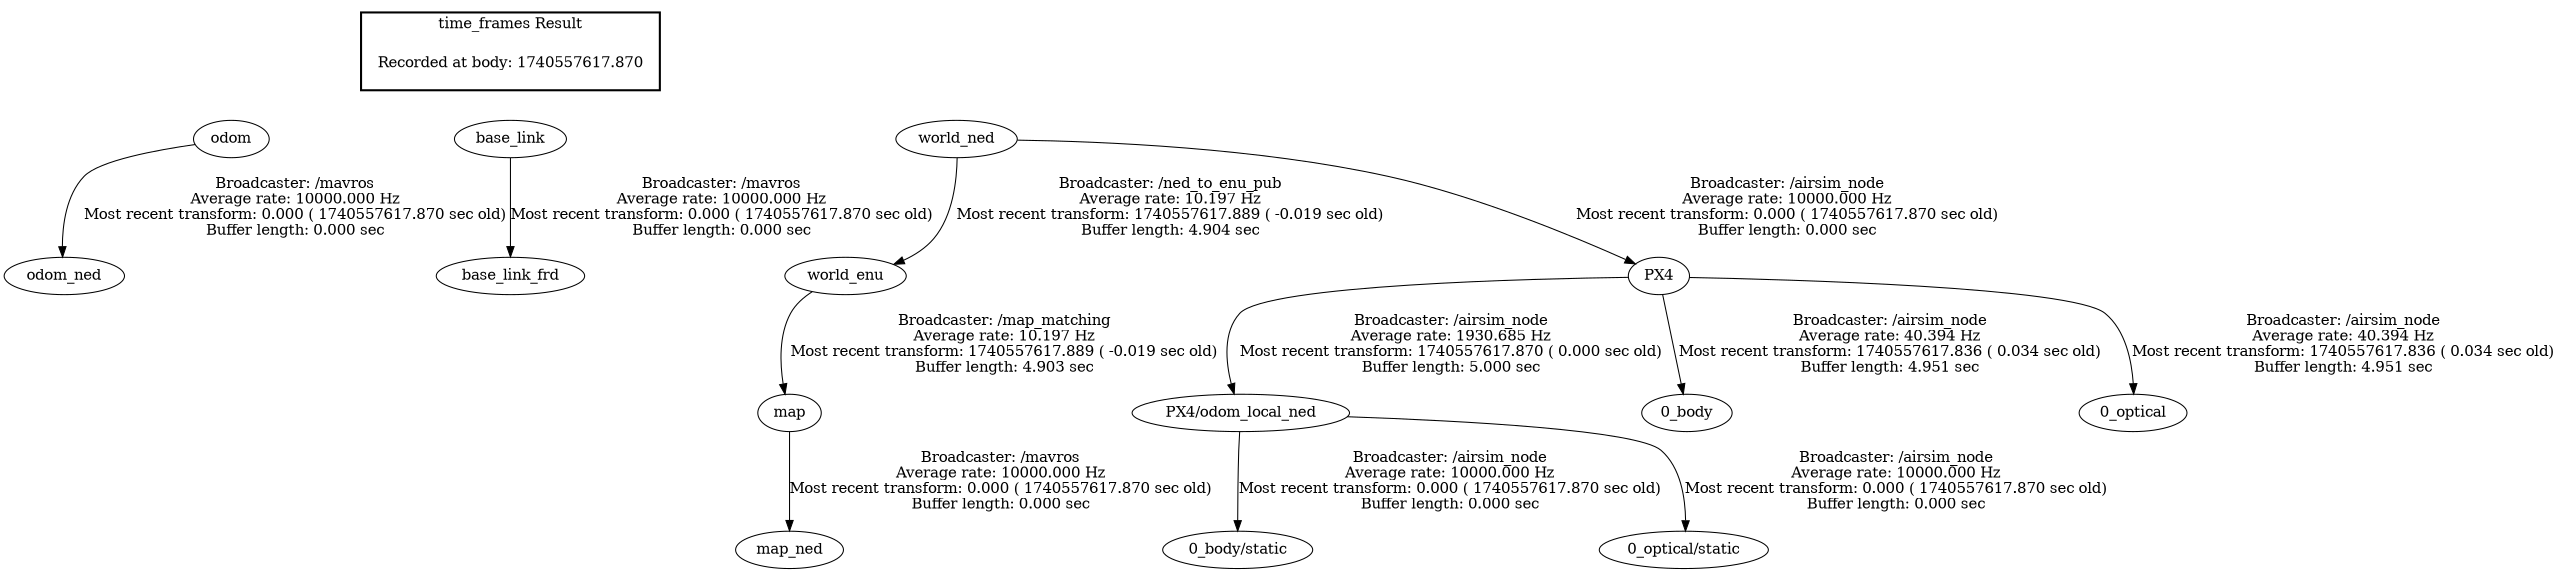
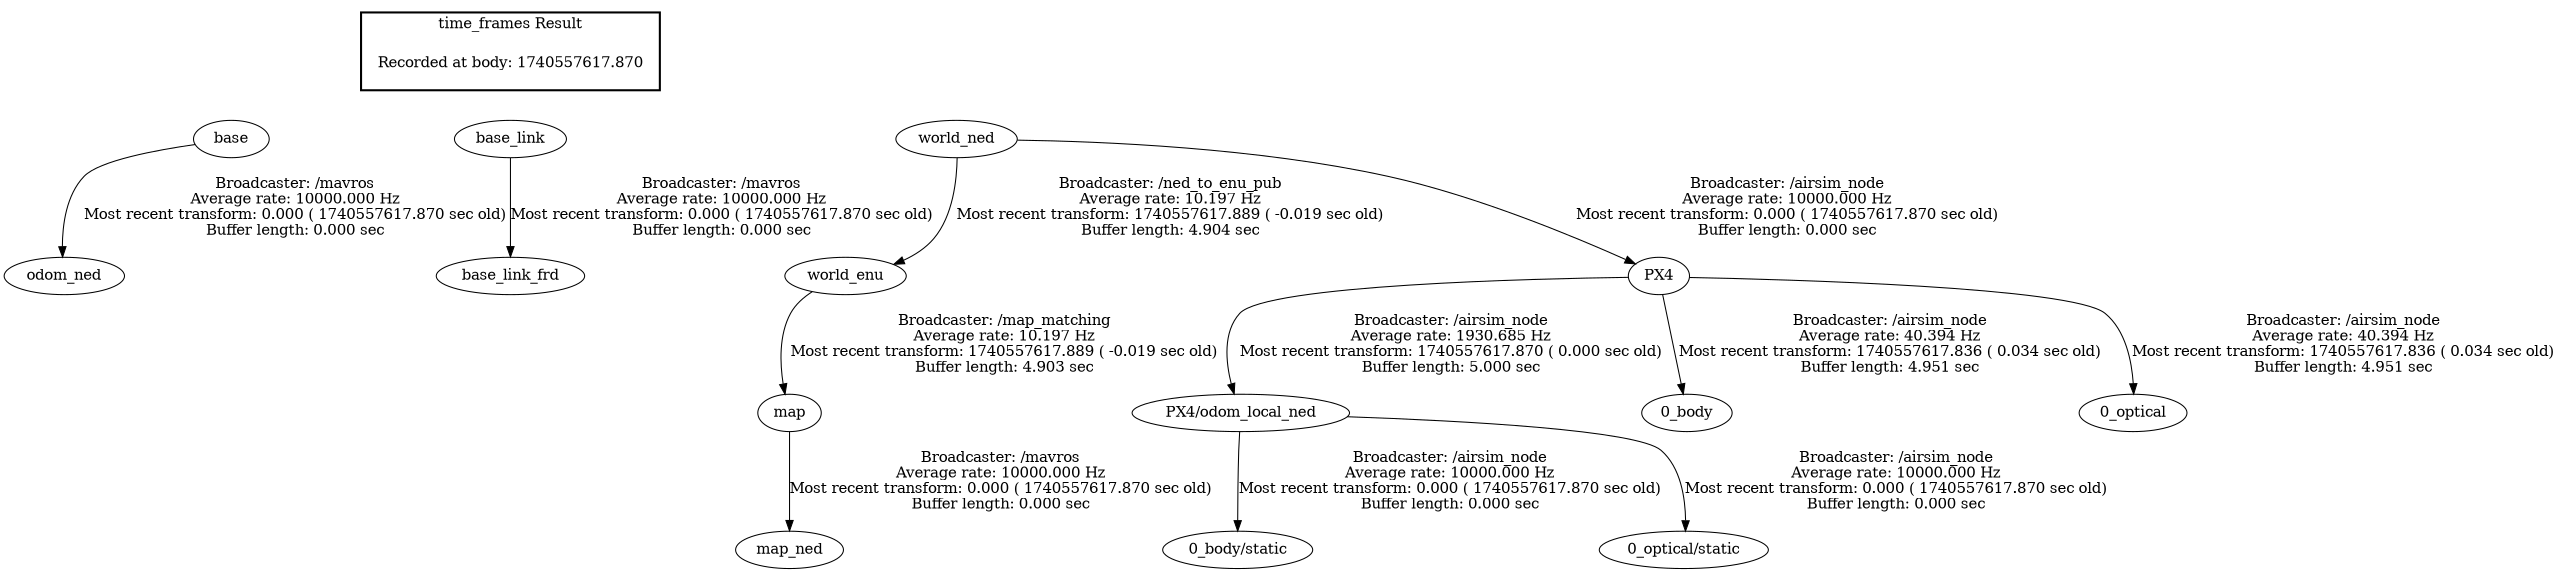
node "odom": label "odom" -> "base"
